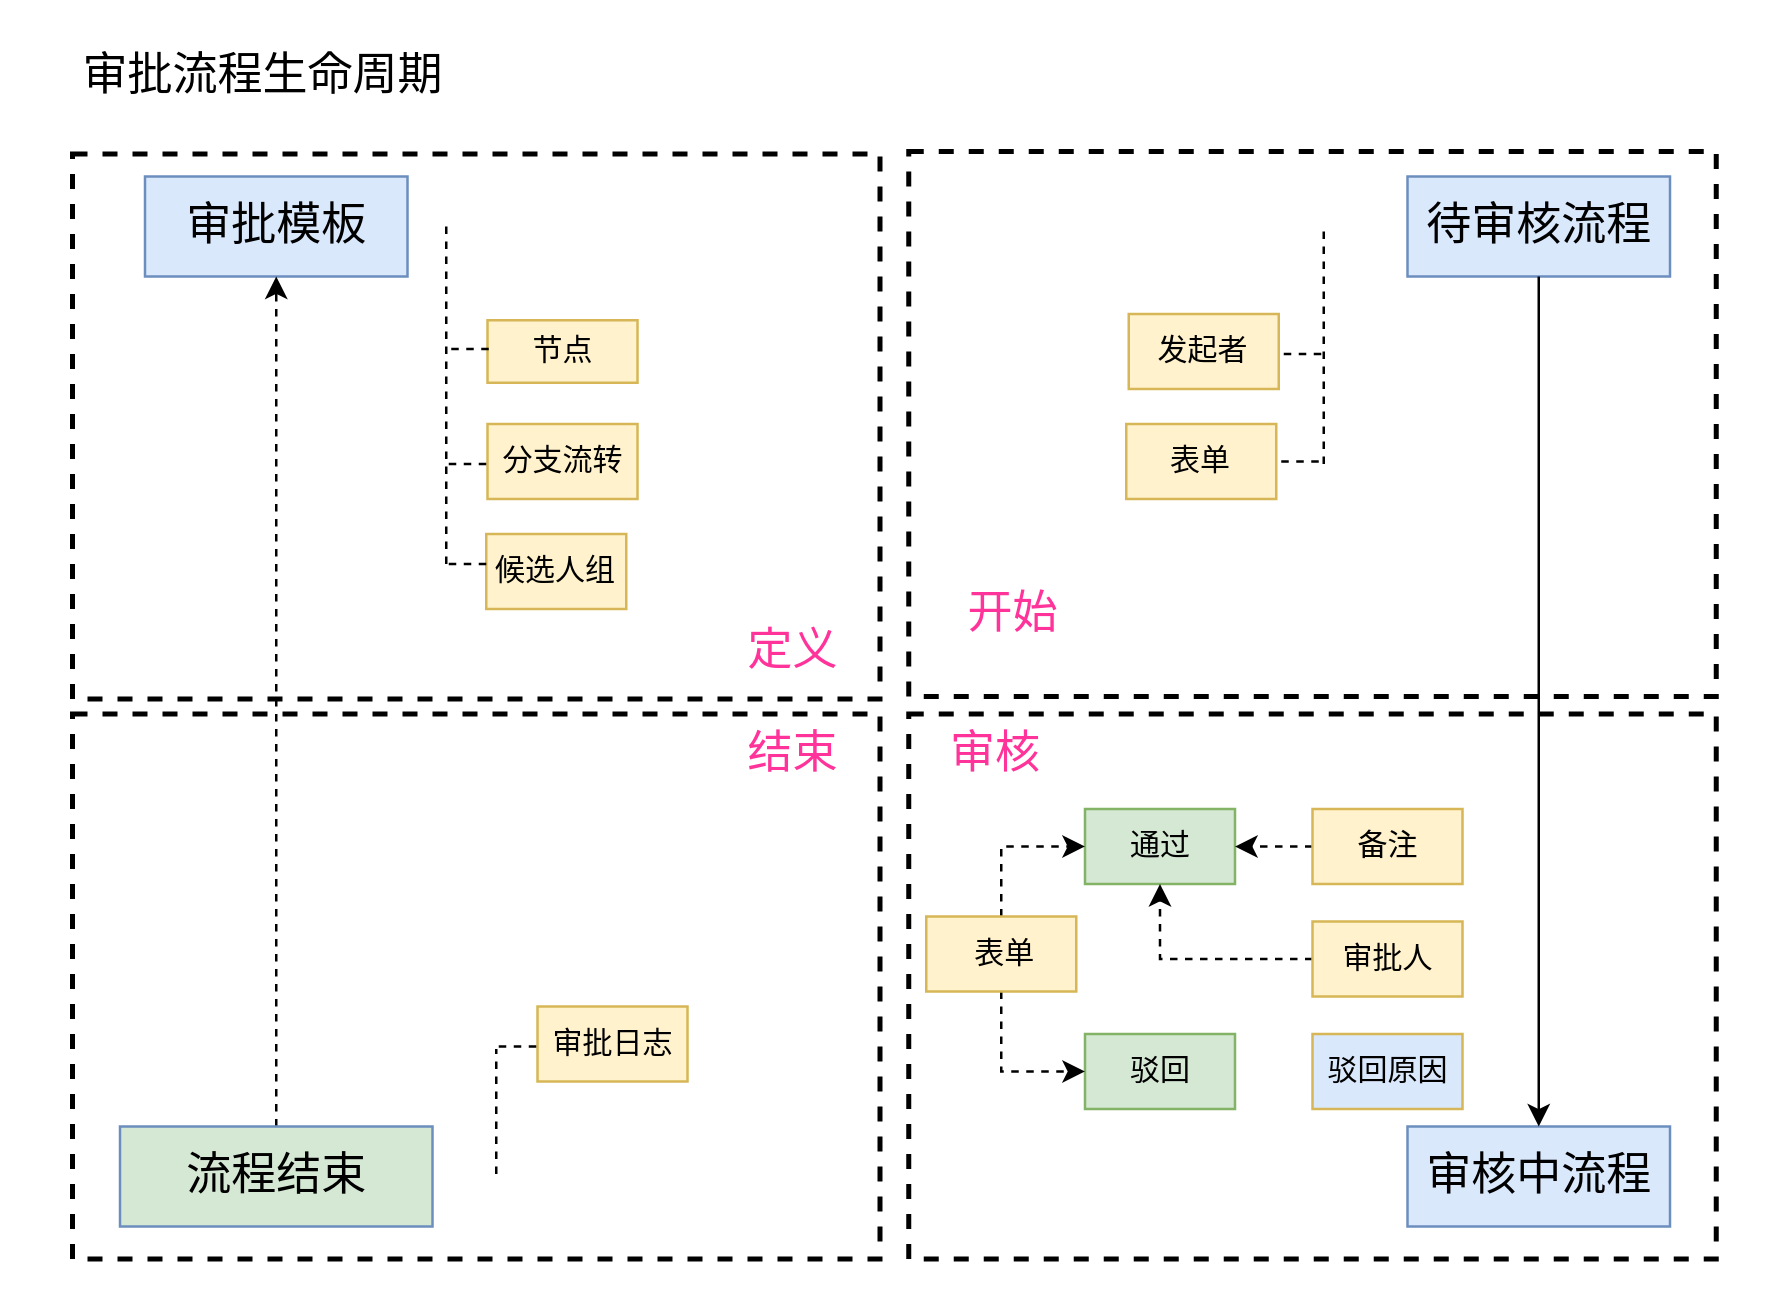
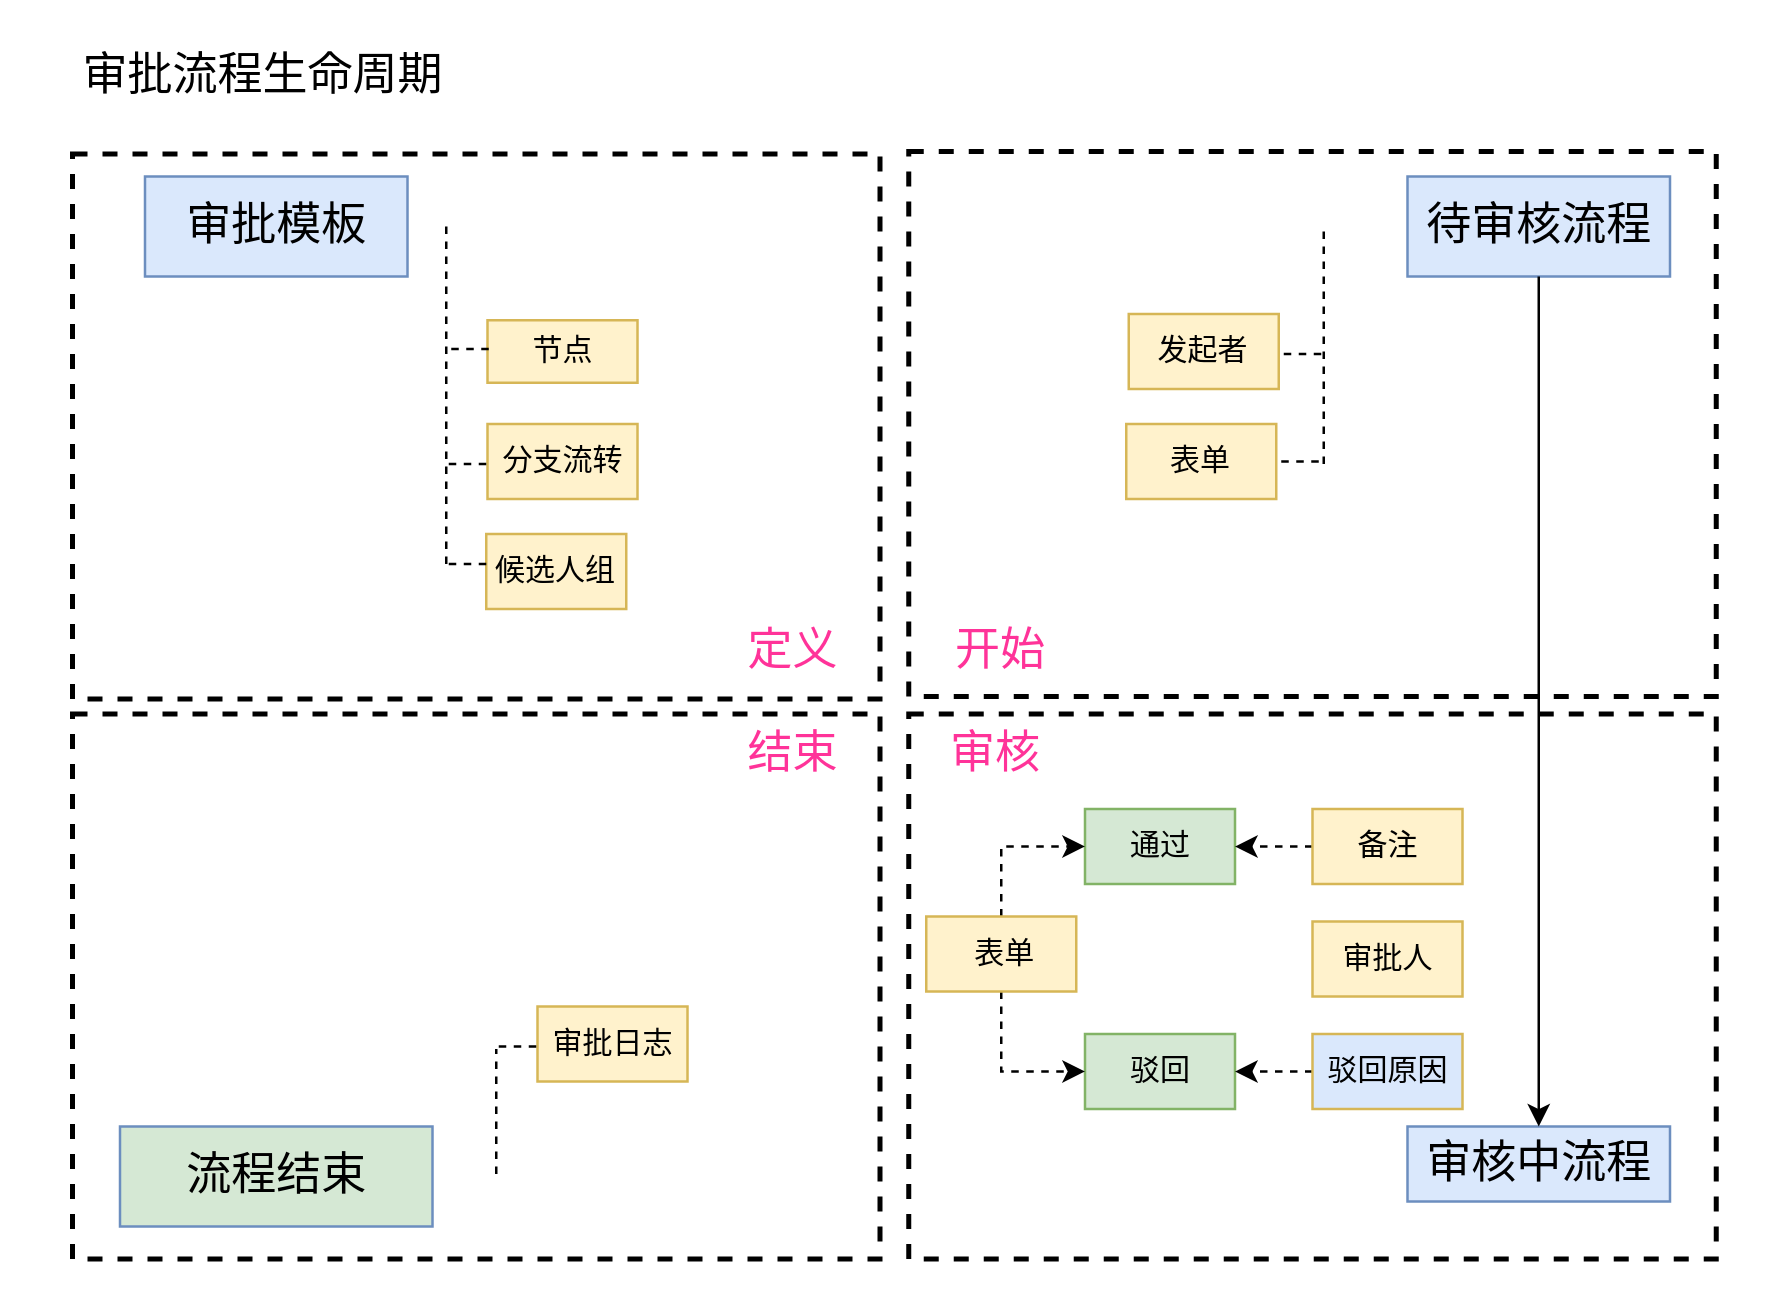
node "开始": moved (1014, 614) -> (1001, 651)
edge "流程结束" -> "审批模板": removed
edge "审批人" -> "通过": removed
edge "驳回原因" -> "驳回": added
node "审核中流程": size 263x100 -> 263x75
